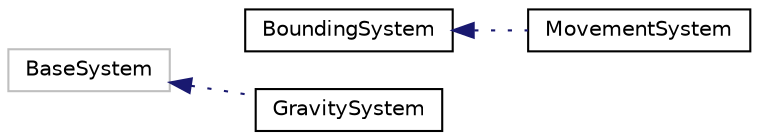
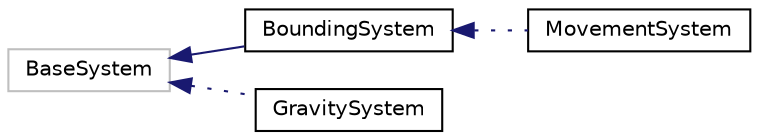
edge "BoundingSystem" -> "BaseSystem": added
